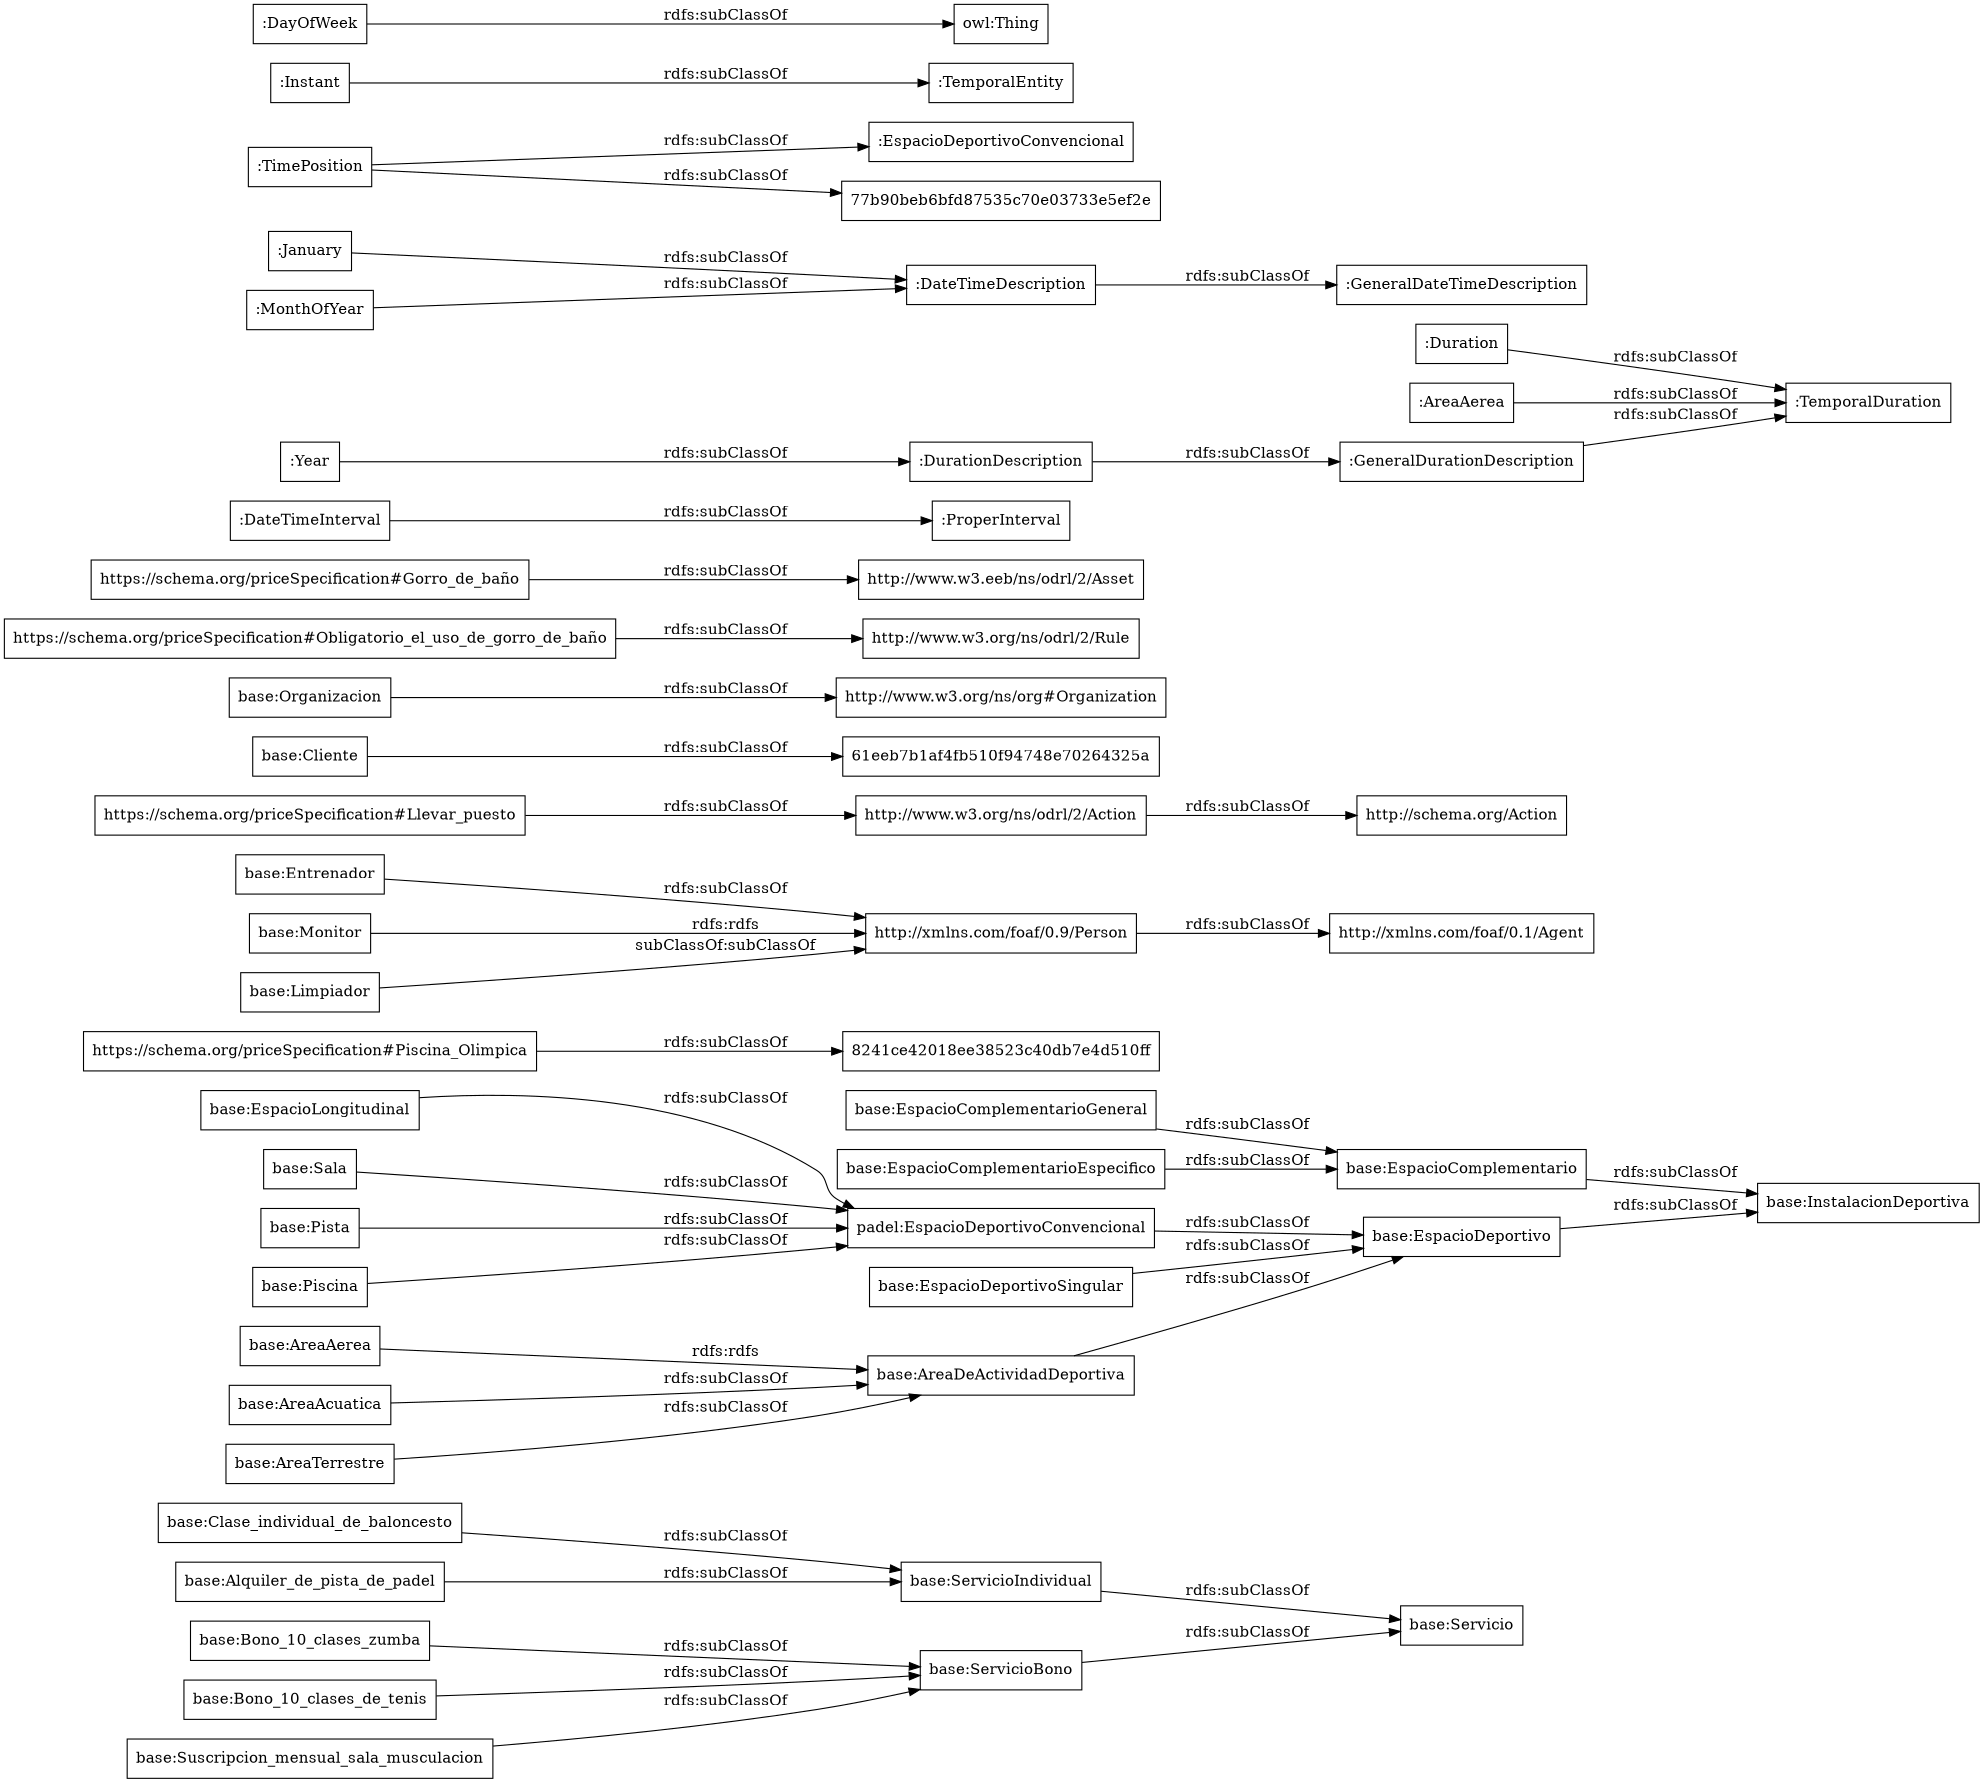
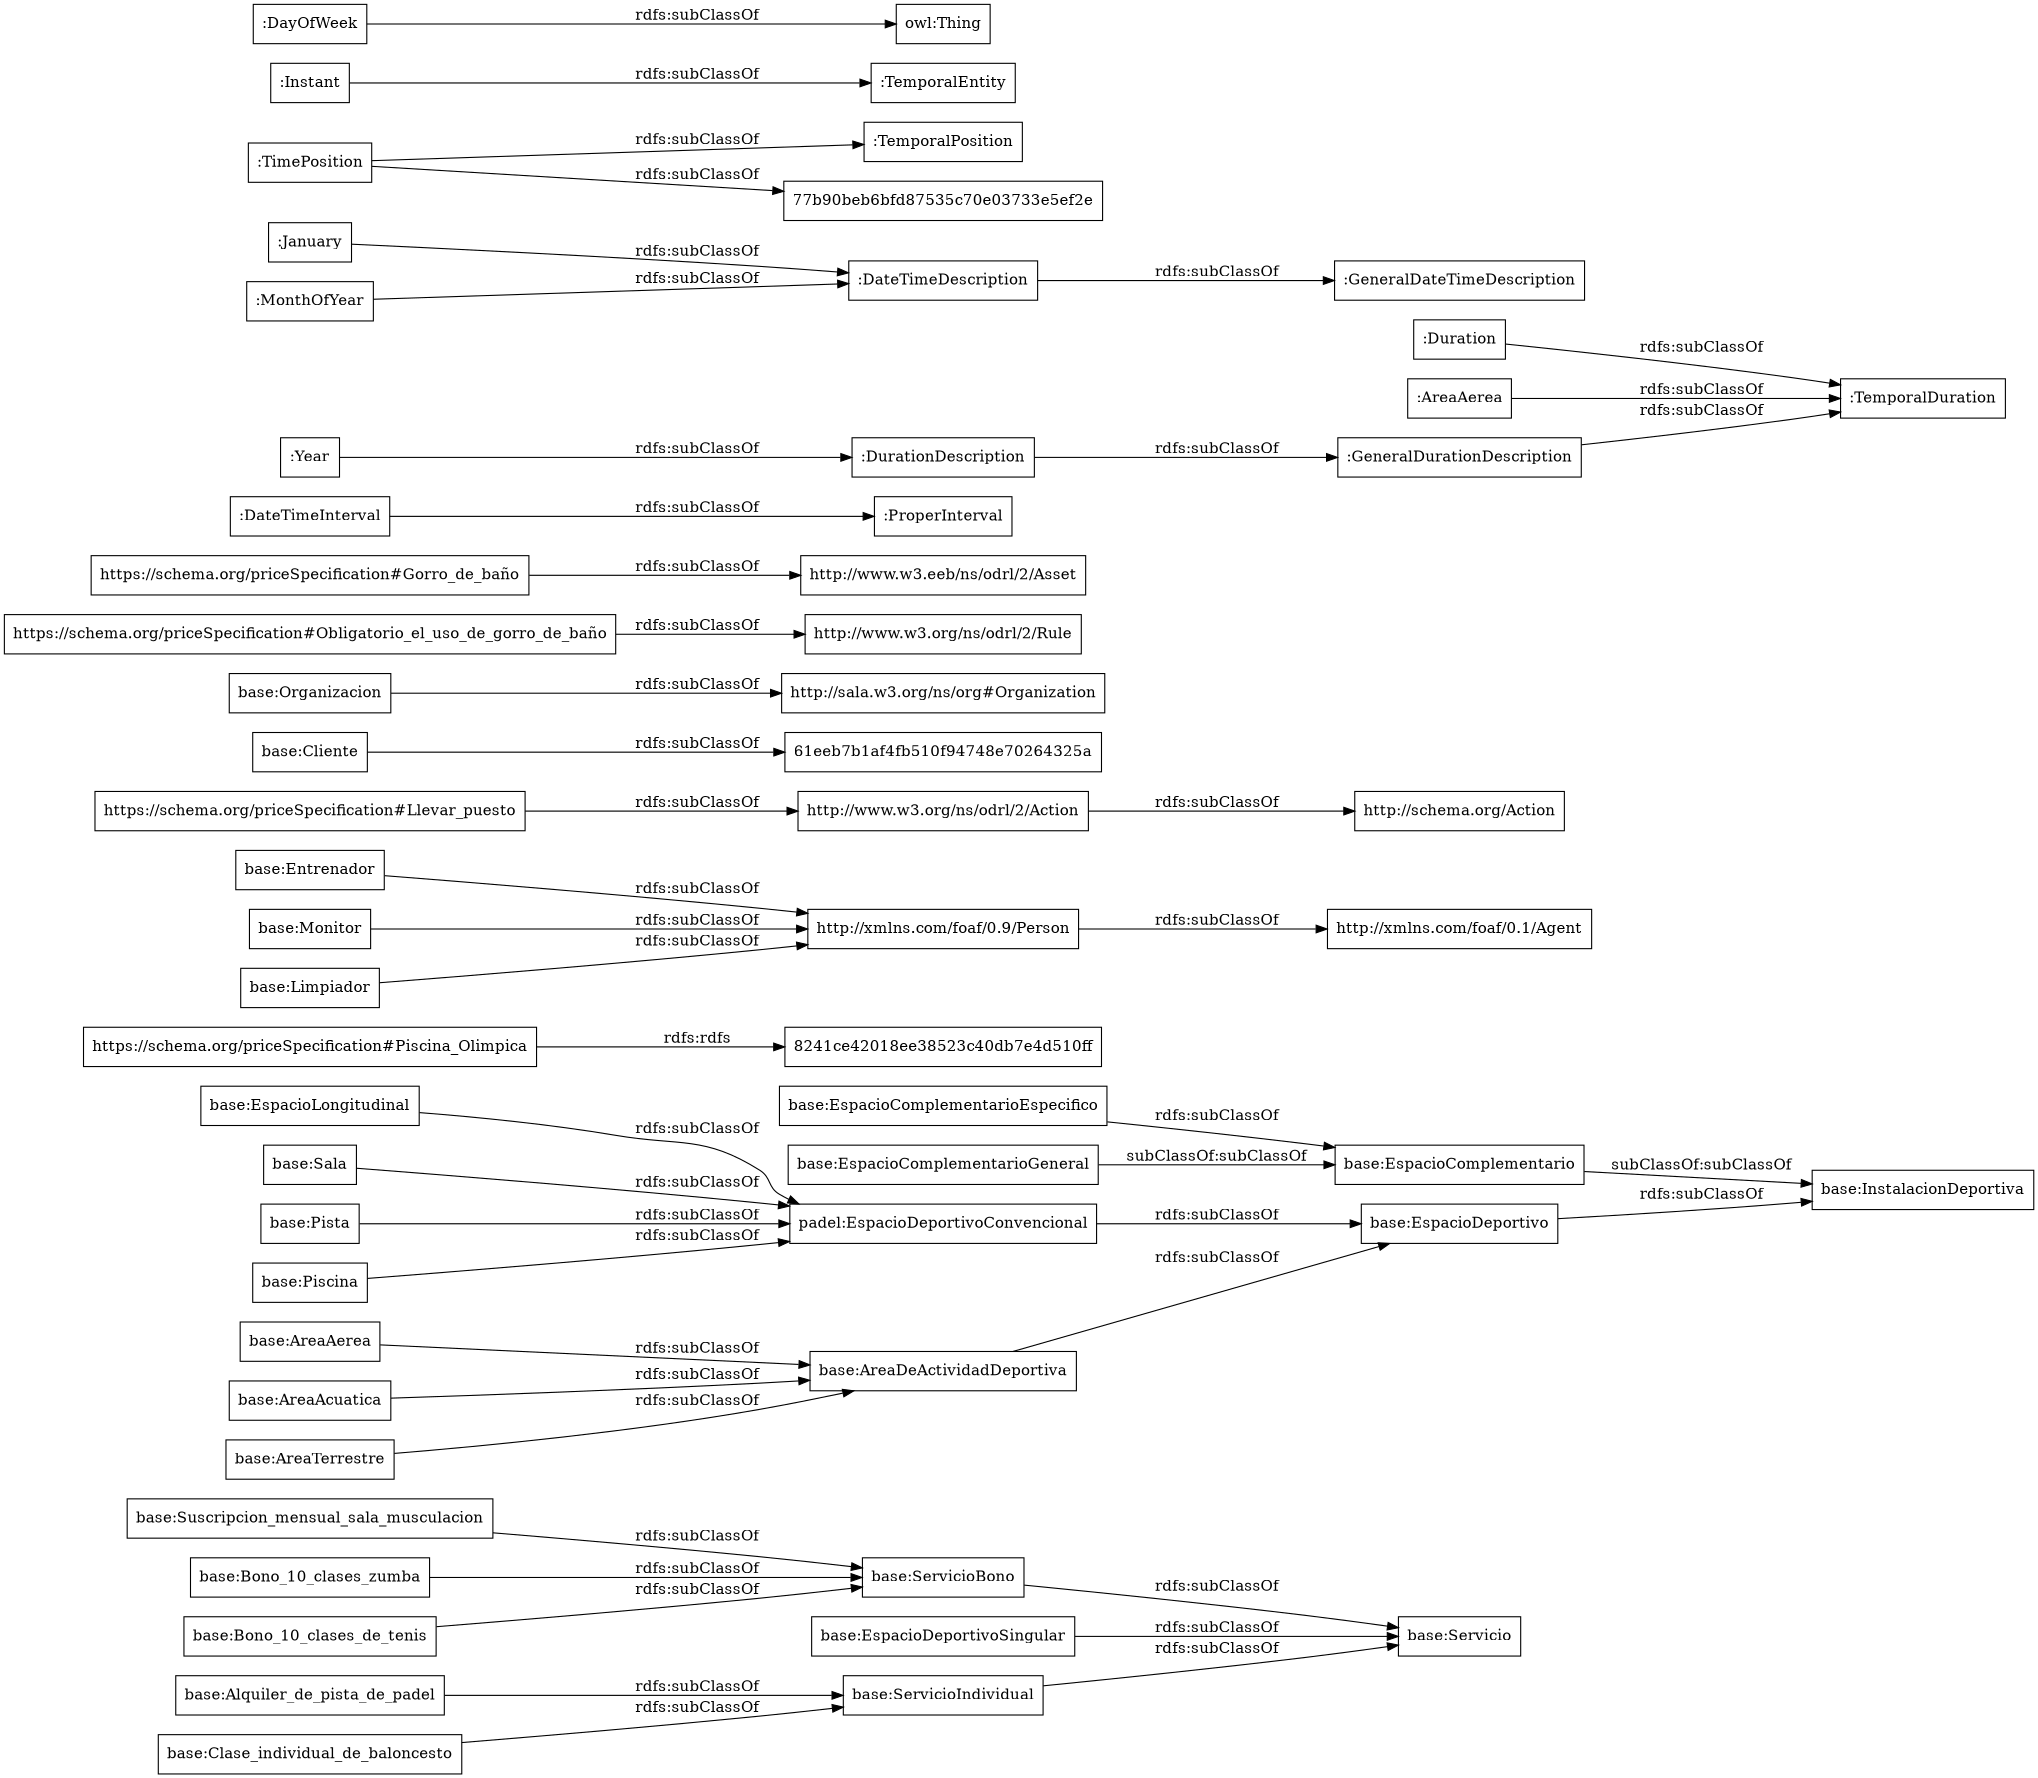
node ":EspacioDeportivoConvencional": label ":EspacioDeportivoConvencional" -> ":TemporalPosition"
node "http://www.w3.org/ns/org#Organization": label "http://www.w3.org/ns/org#Organization" -> "http://sala.w3.org/ns/org#Organization"
edge "base:Monitor" -> "http://xmlns.com/foaf/0.9/Person": label "rdfs:rdfs" -> "rdfs:subClassOf"
edge "base:Limpiador" -> "http://xmlns.com/foaf/0.9/Person": label "subClassOf:subClassOf" -> "rdfs:subClassOf"
edge "https://schema.org/priceSpecification#Piscina_Olimpica" -> "8241ce42018ee38523c40db7e4d510ff": label "rdfs:subClassOf" -> "rdfs:rdfs"
edge "base:EspacioComplementarioGeneral" -> "base:EspacioComplementario": label "rdfs:subClassOf" -> "subClassOf:subClassOf"
edge "base:EspacioComplementario" -> "base:InstalacionDeportiva": label "rdfs:subClassOf" -> "subClassOf:subClassOf"
edge "base:EspacioDeportivoSingular" -> "base:EspacioDeportivo": now "base:EspacioDeportivoSingular" -> "base:Servicio"
edge "base:AreaAerea" -> "base:AreaDeActividadDeportiva": label "rdfs:rdfs" -> "rdfs:subClassOf"
